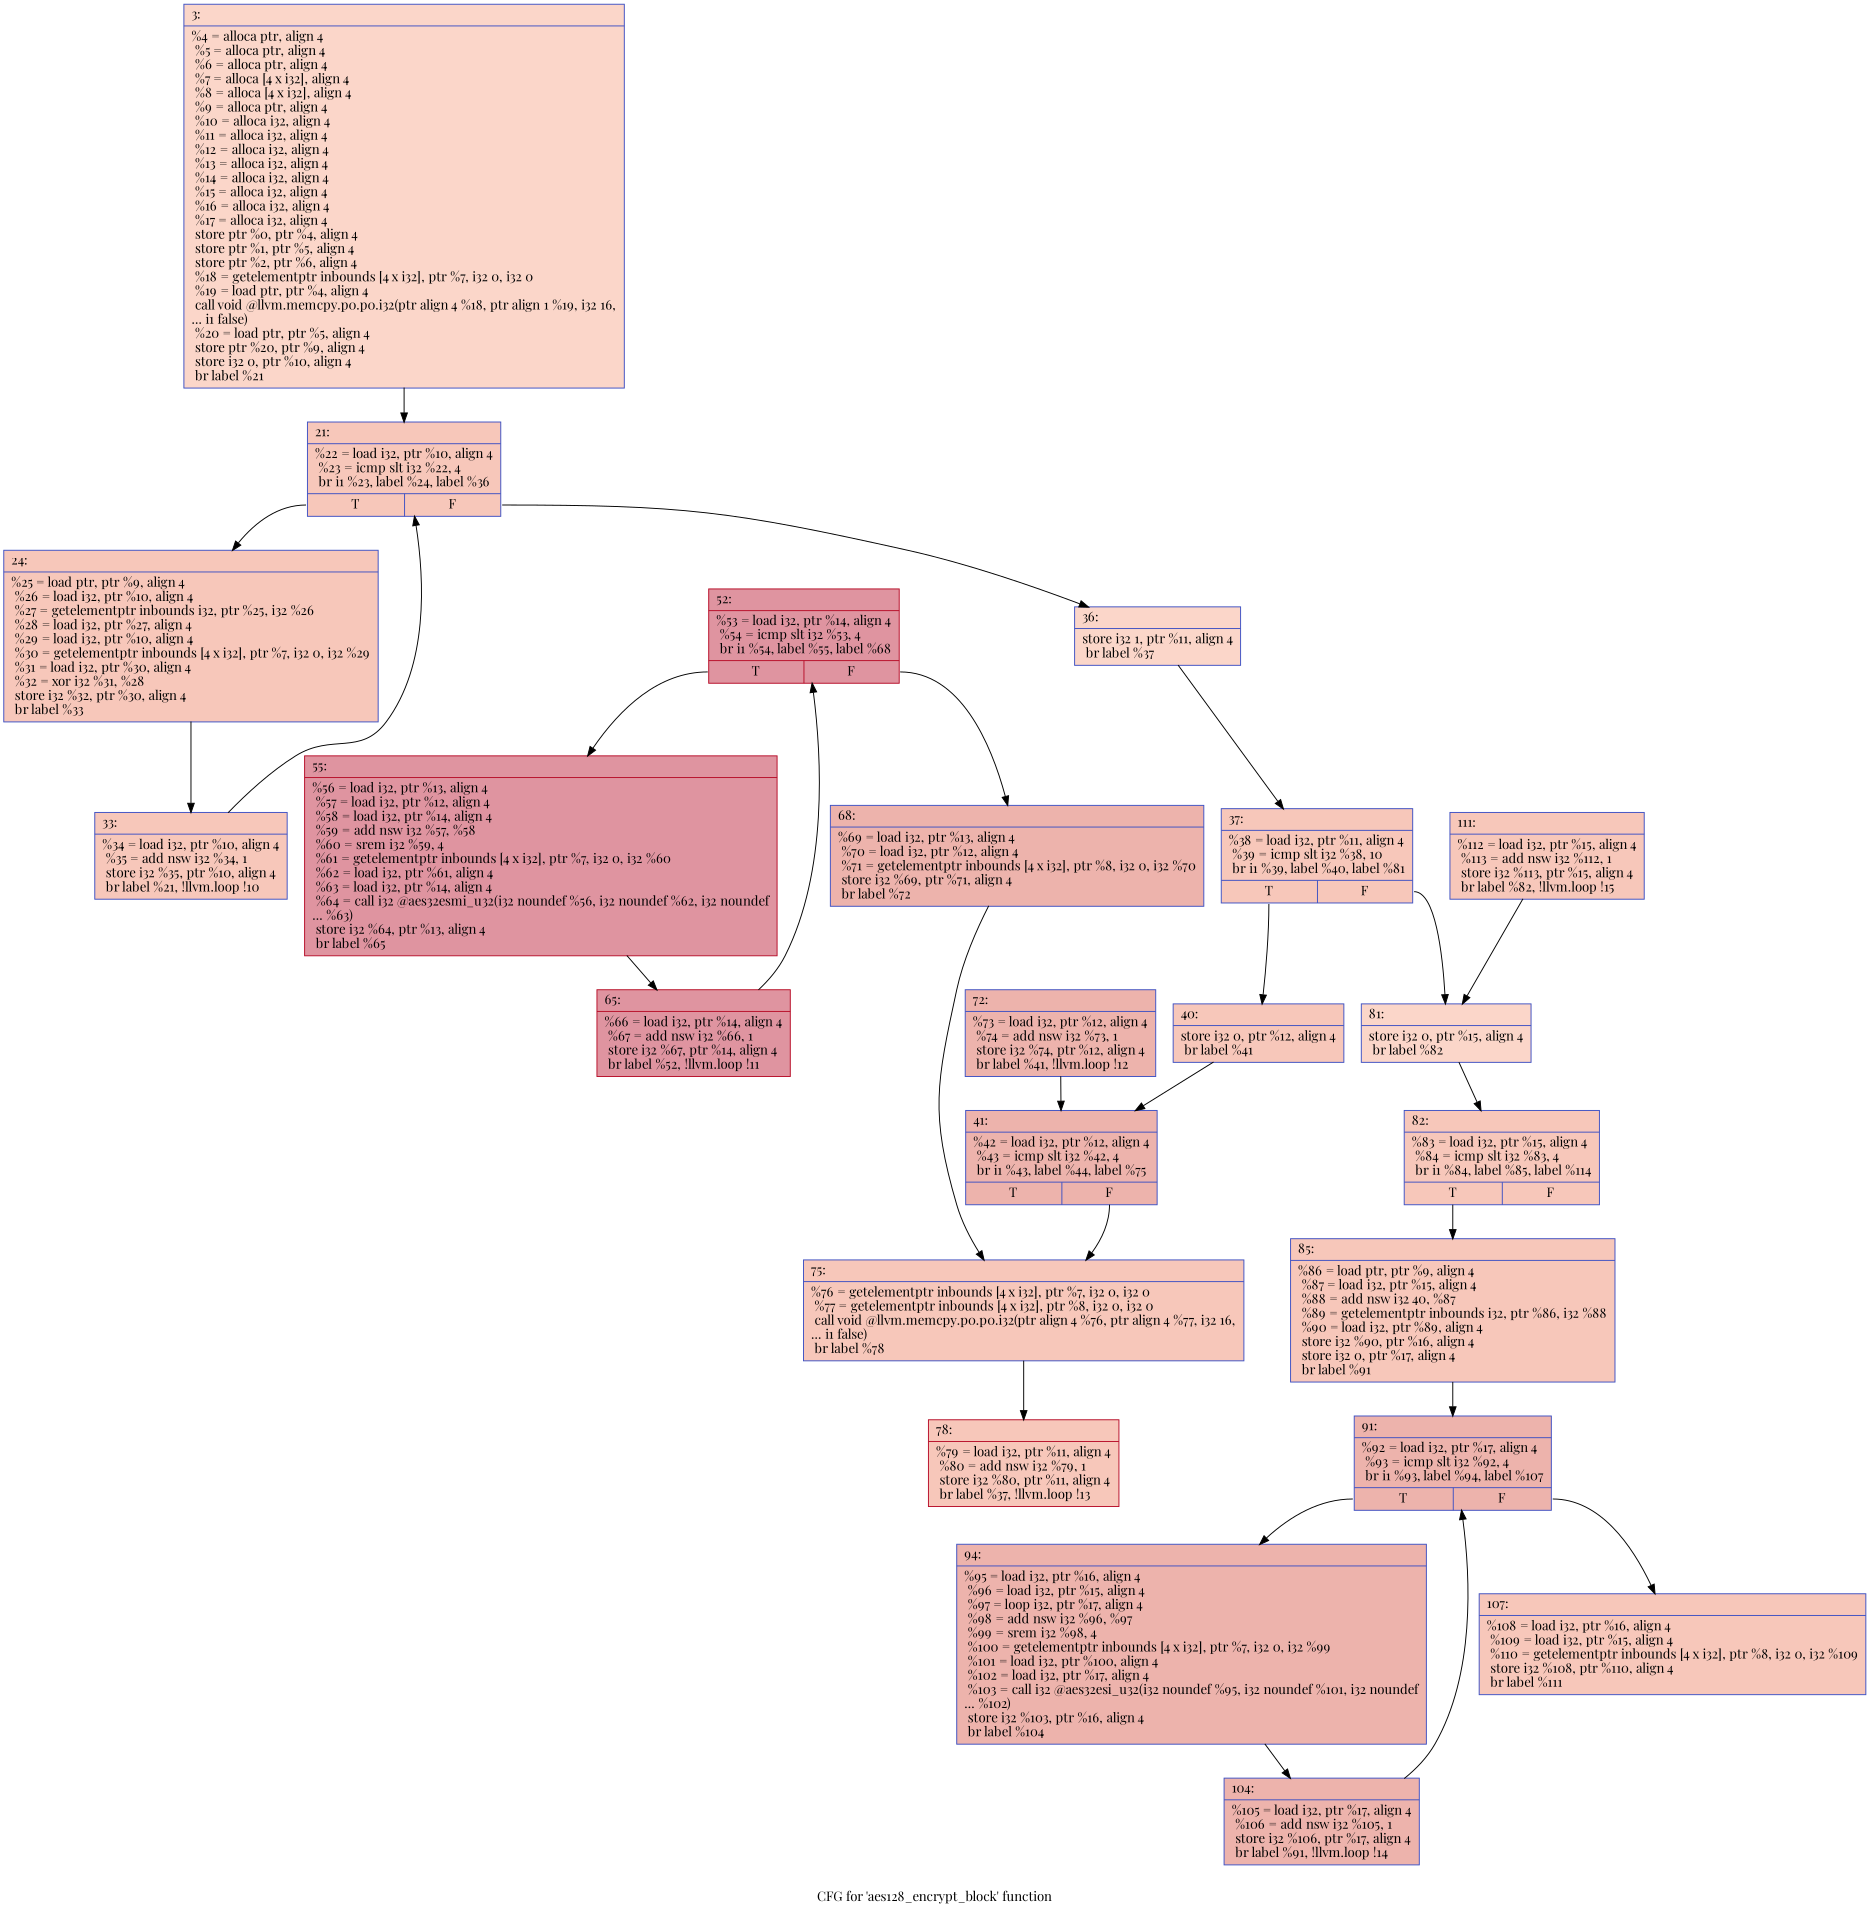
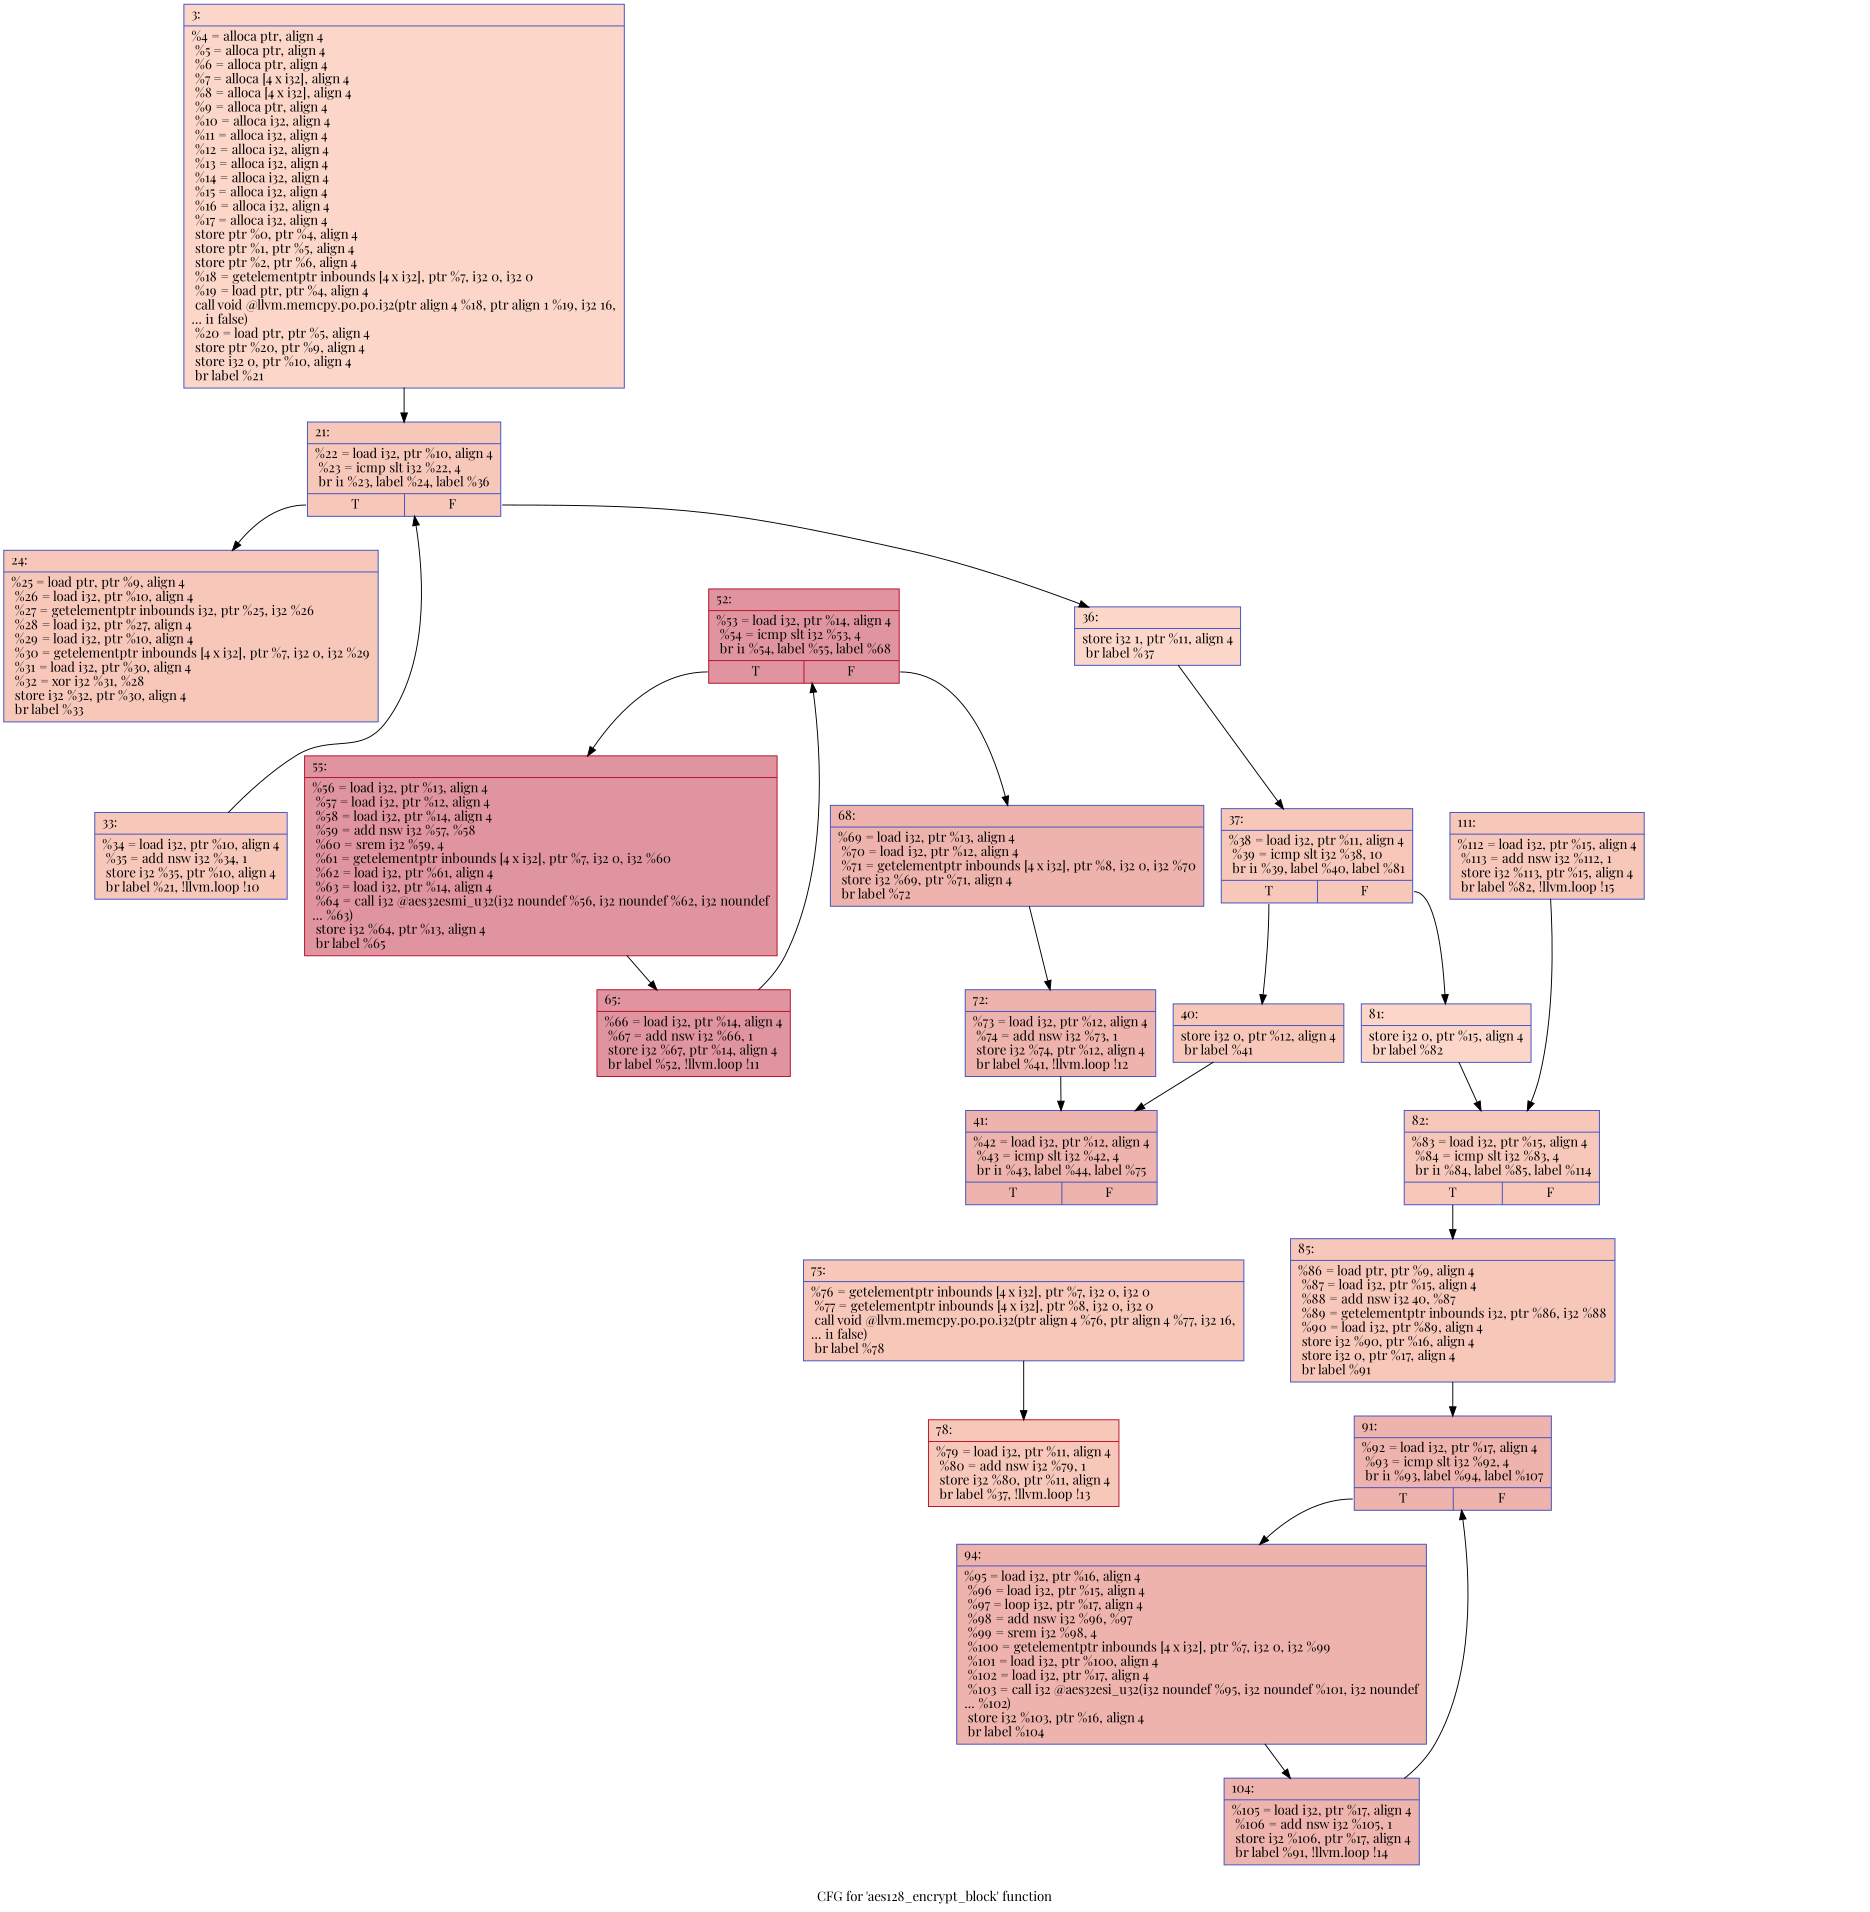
edge "24:" -> "33:": removed
edge "111:" -> "81:": now "111:" -> "82:"
edge "68:" -> "75:": now "68:" -> "72:"
edge "41:" -> "75:": removed
node "107:": removed
